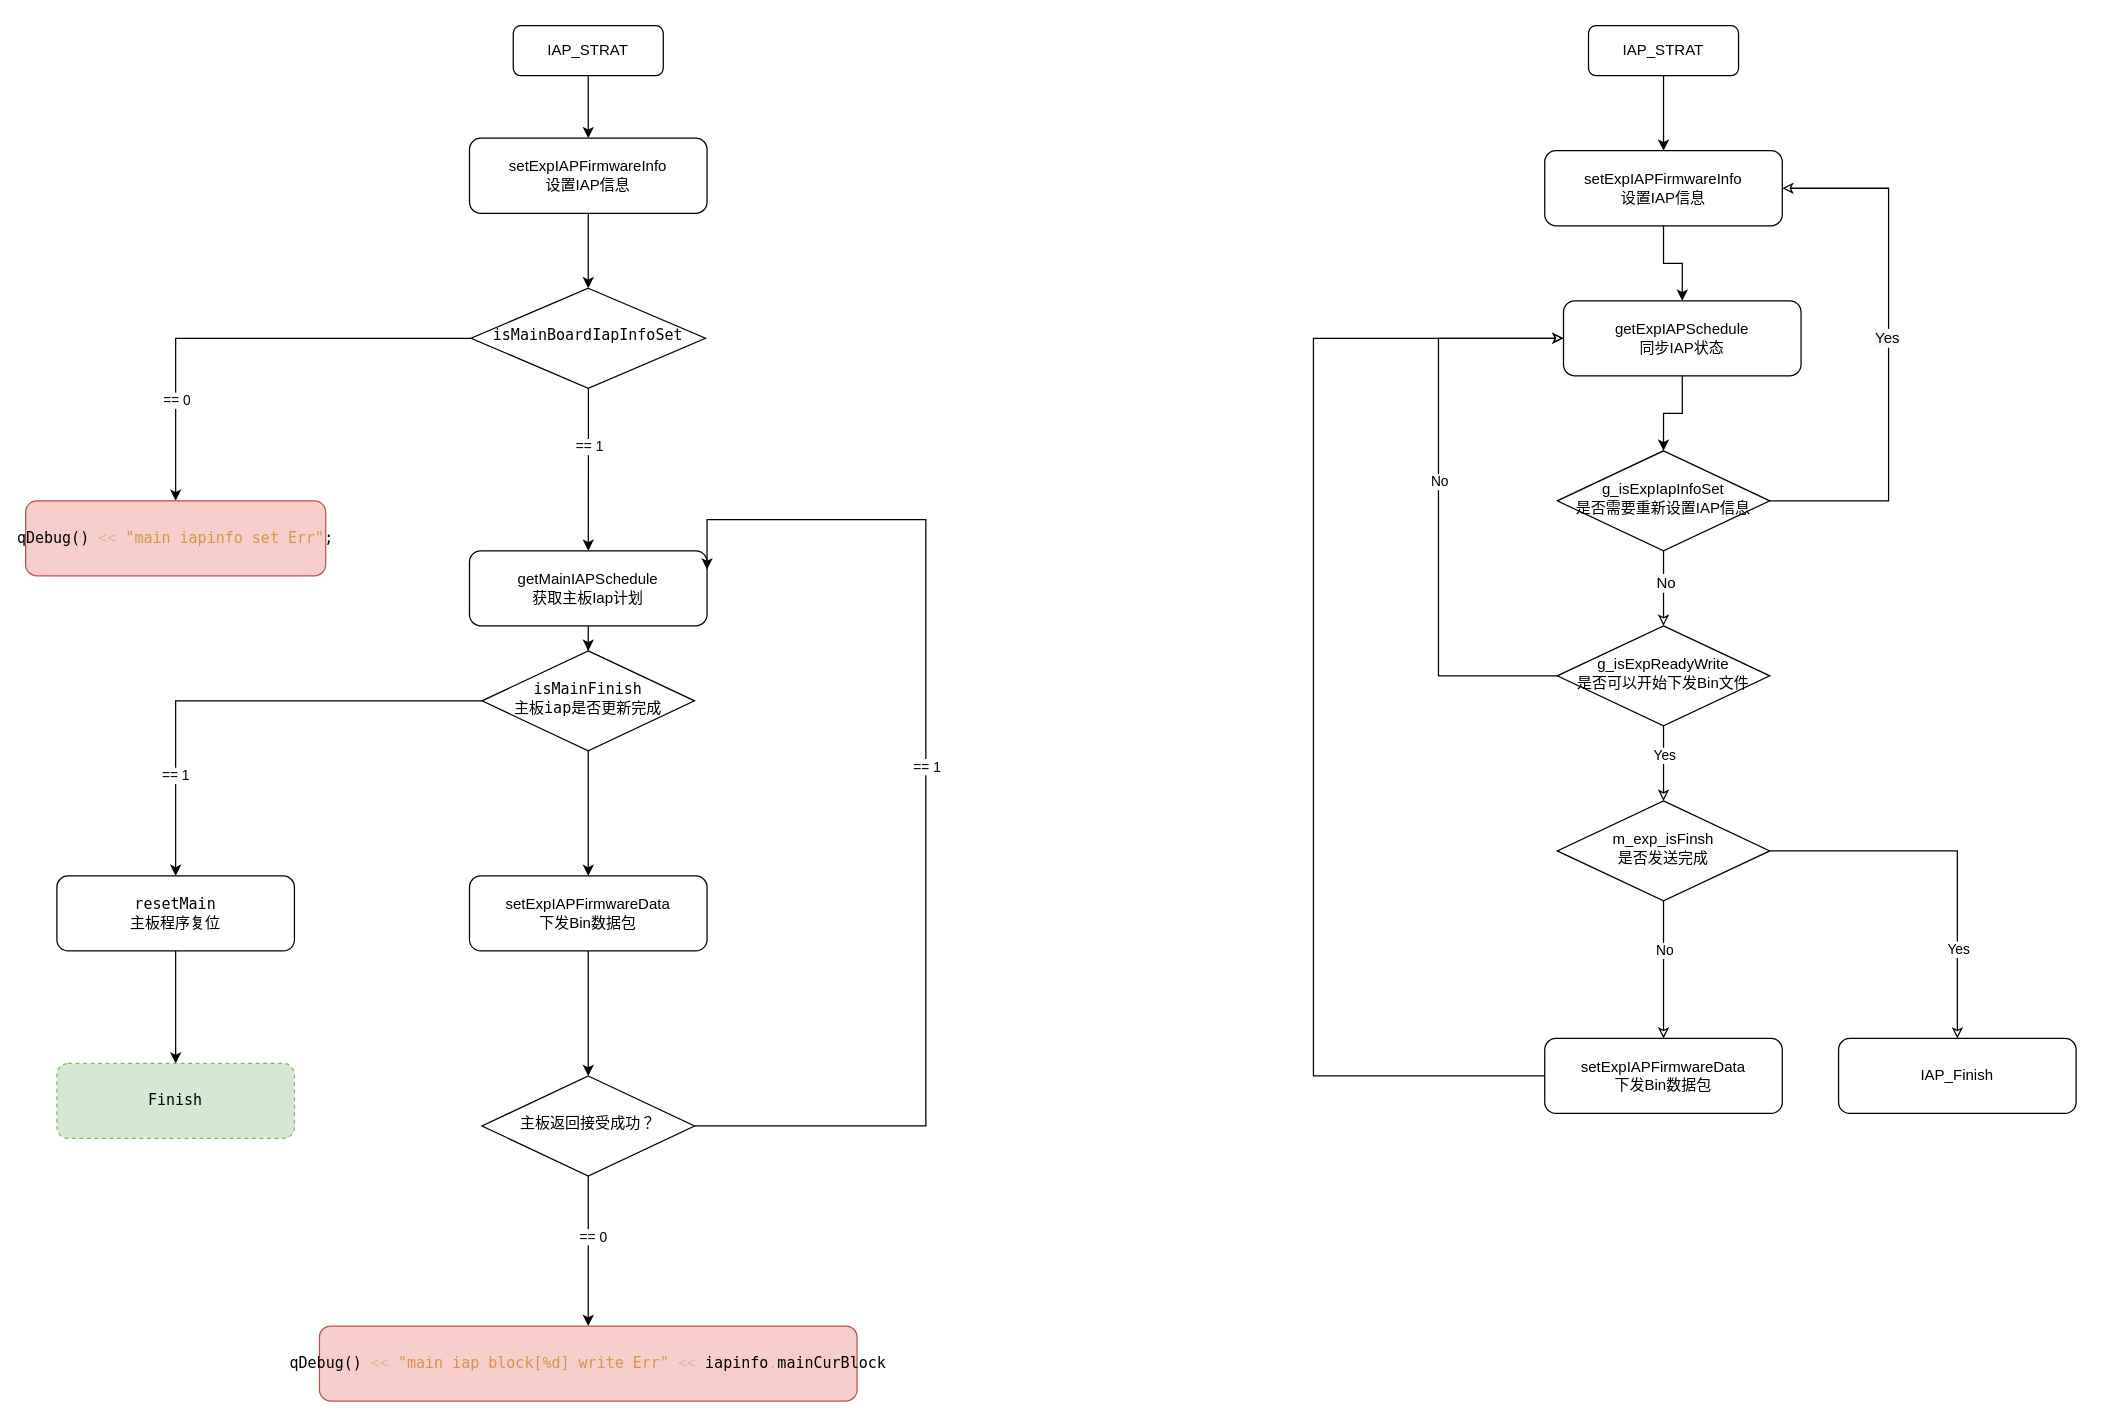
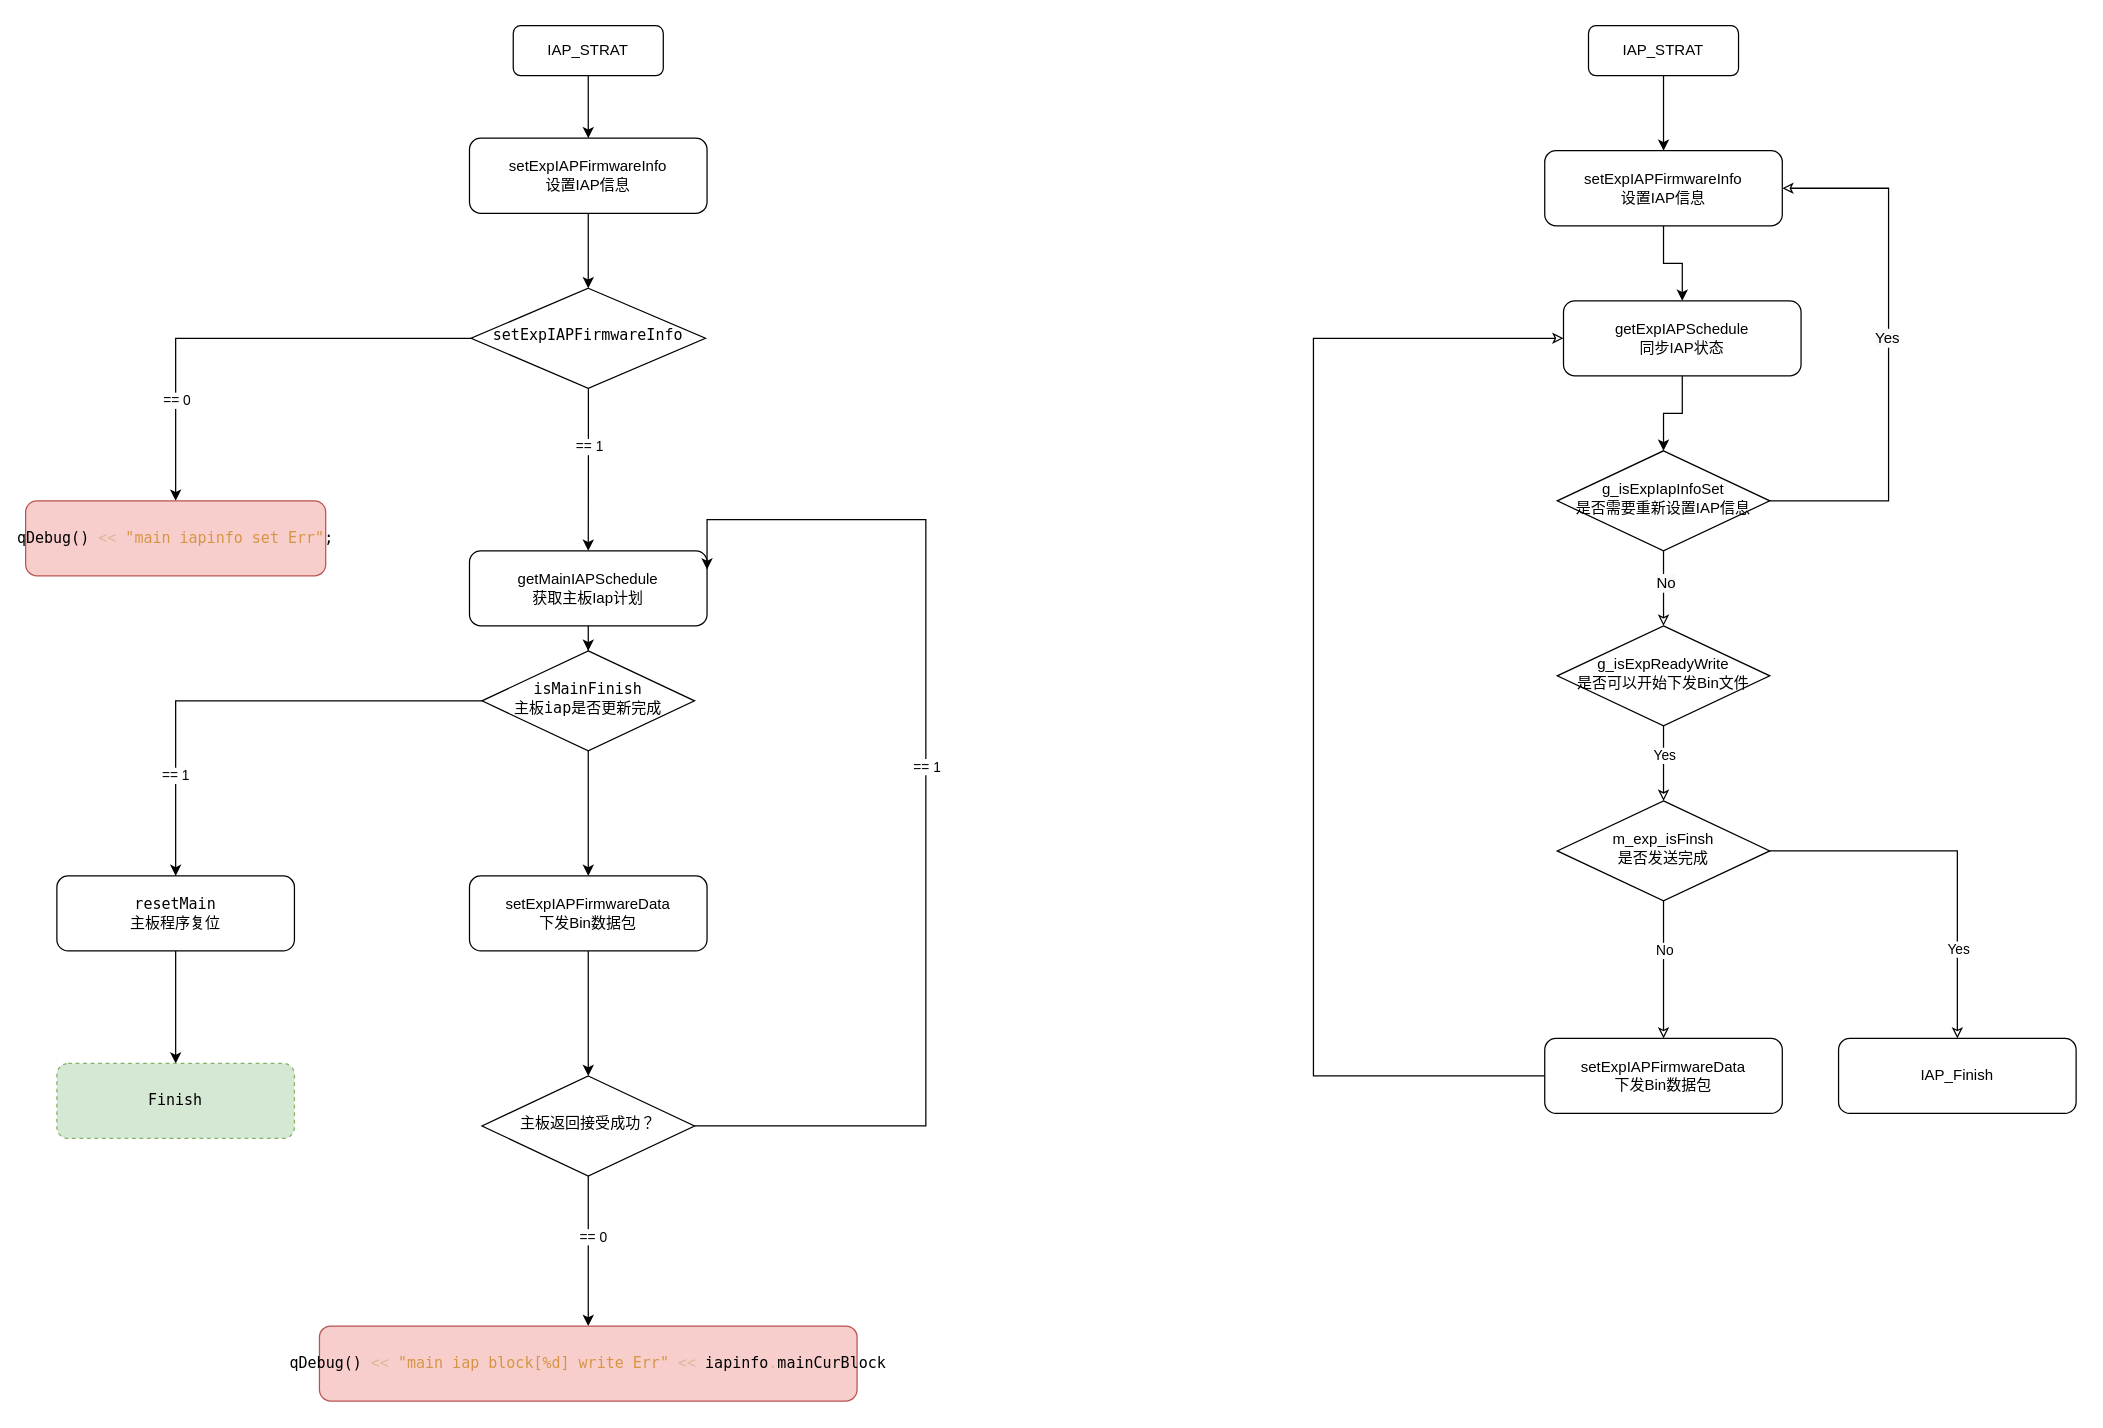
node "isMainBoardIapInfoSet": label "isMainBoardIapInfoSet" -> "setExpIAPFirmwareInfo"
edge "g_isExpReadyWrite 是否可以开始下发Bin文件" -> "getExpIAPSchedule 同步IAP状态": removed, label "No"
